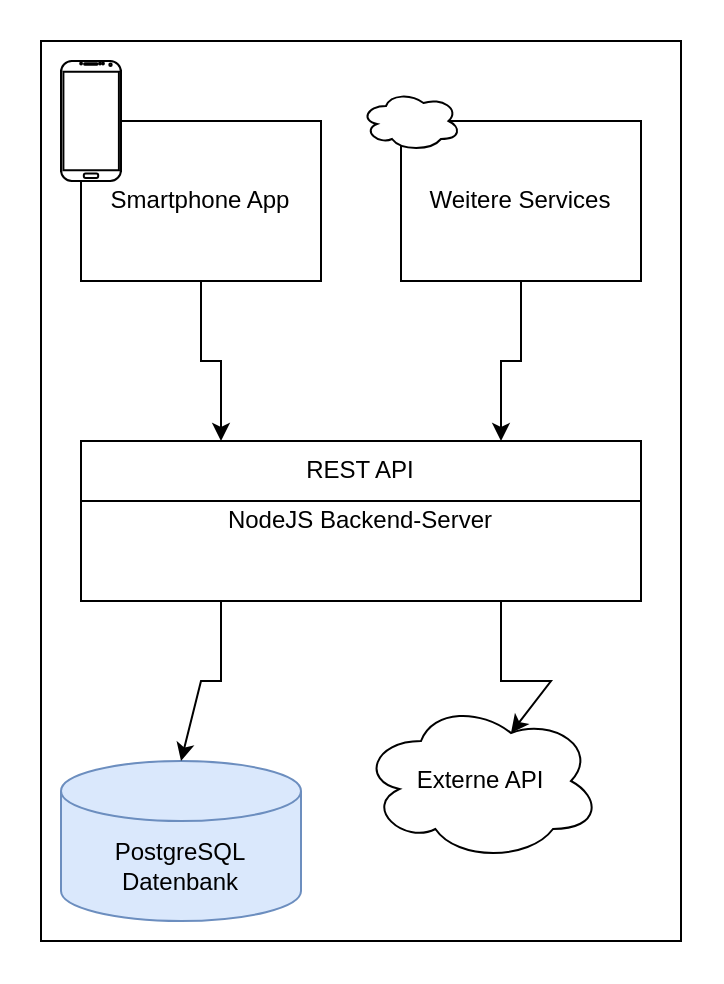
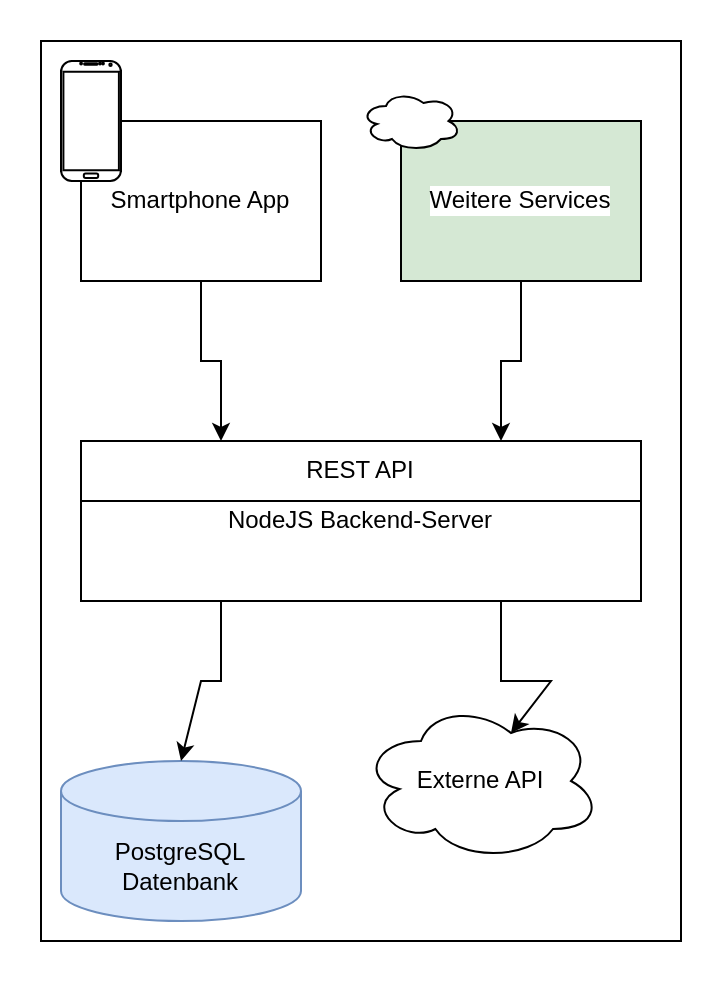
node "Weitere Services": fillcolor #ffffff -> #d5e8d4
